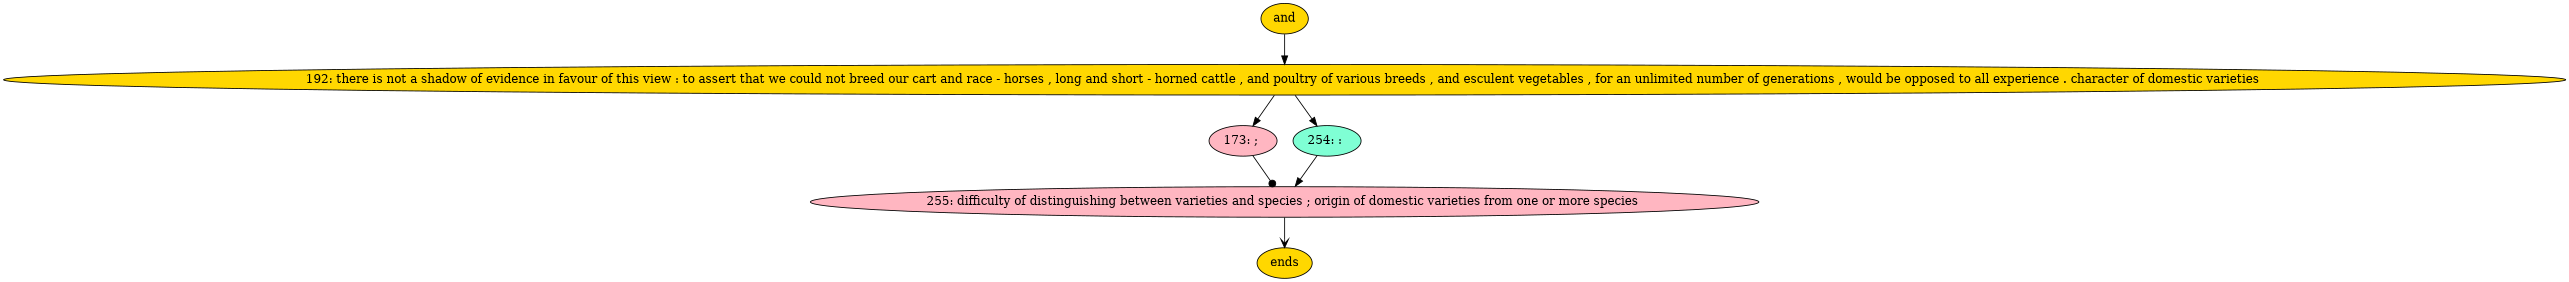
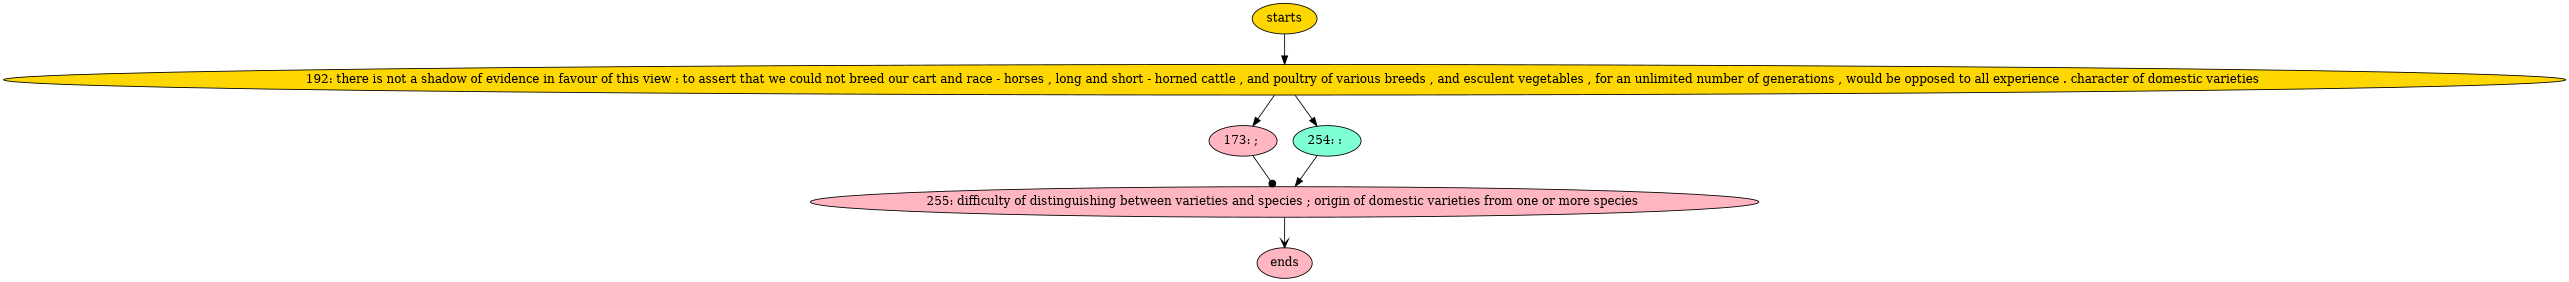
node "and": label "and" -> "starts"
node "ends": fillcolor gold -> lightpink
